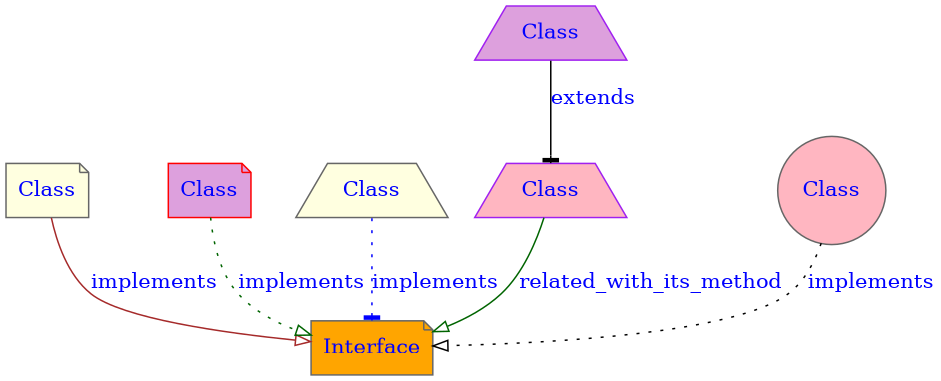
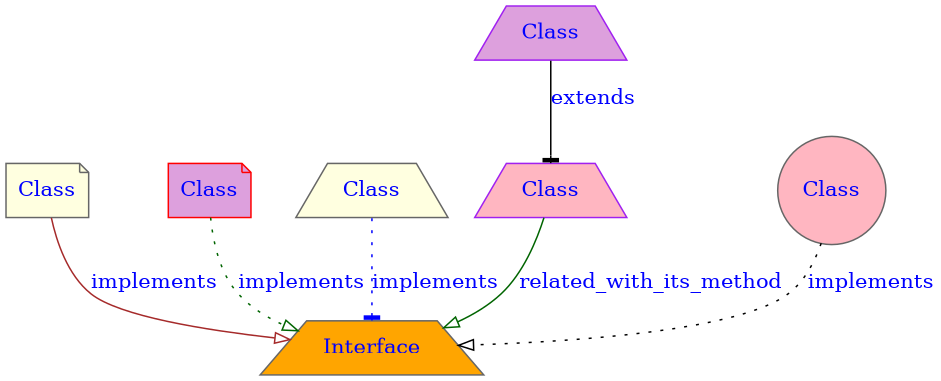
node "Interface": shape note -> trapezium
